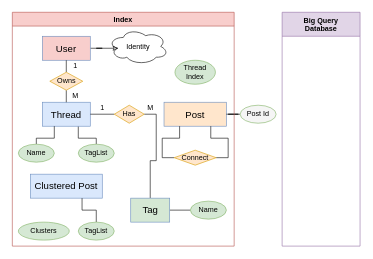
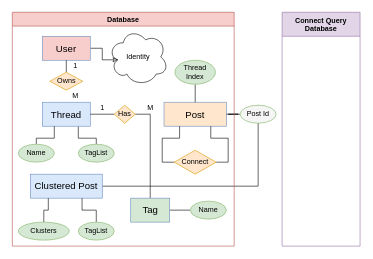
node "Index": label "Index" -> "Database"
node "Big Query Database": label "Big Query Database" -> "Connect Query Database"
node "Identity": size 60x36 -> 60x57
edge "Thread Index" -- "Post": added
edge "Owns" -- "Thread": removed
node "Has": size 30x18 -> 21x18
node "Connect": size 42x15 -> 42x24
edge "Post Id" -- "Clustered Post": added
edge "Clustered Post" -- "Clusters": added
